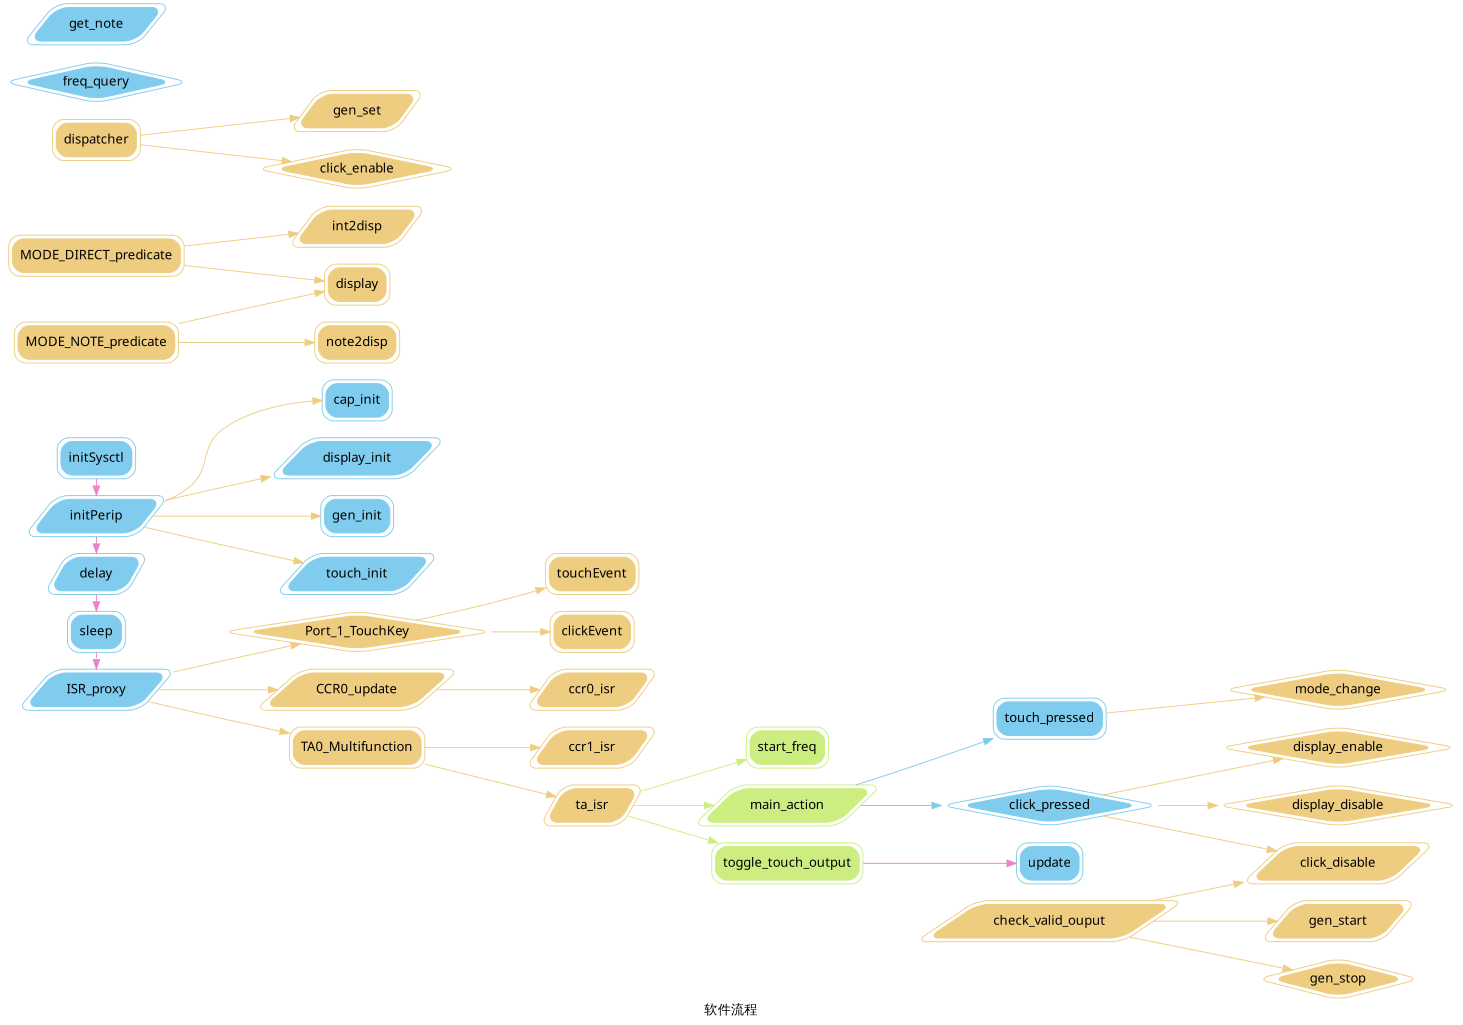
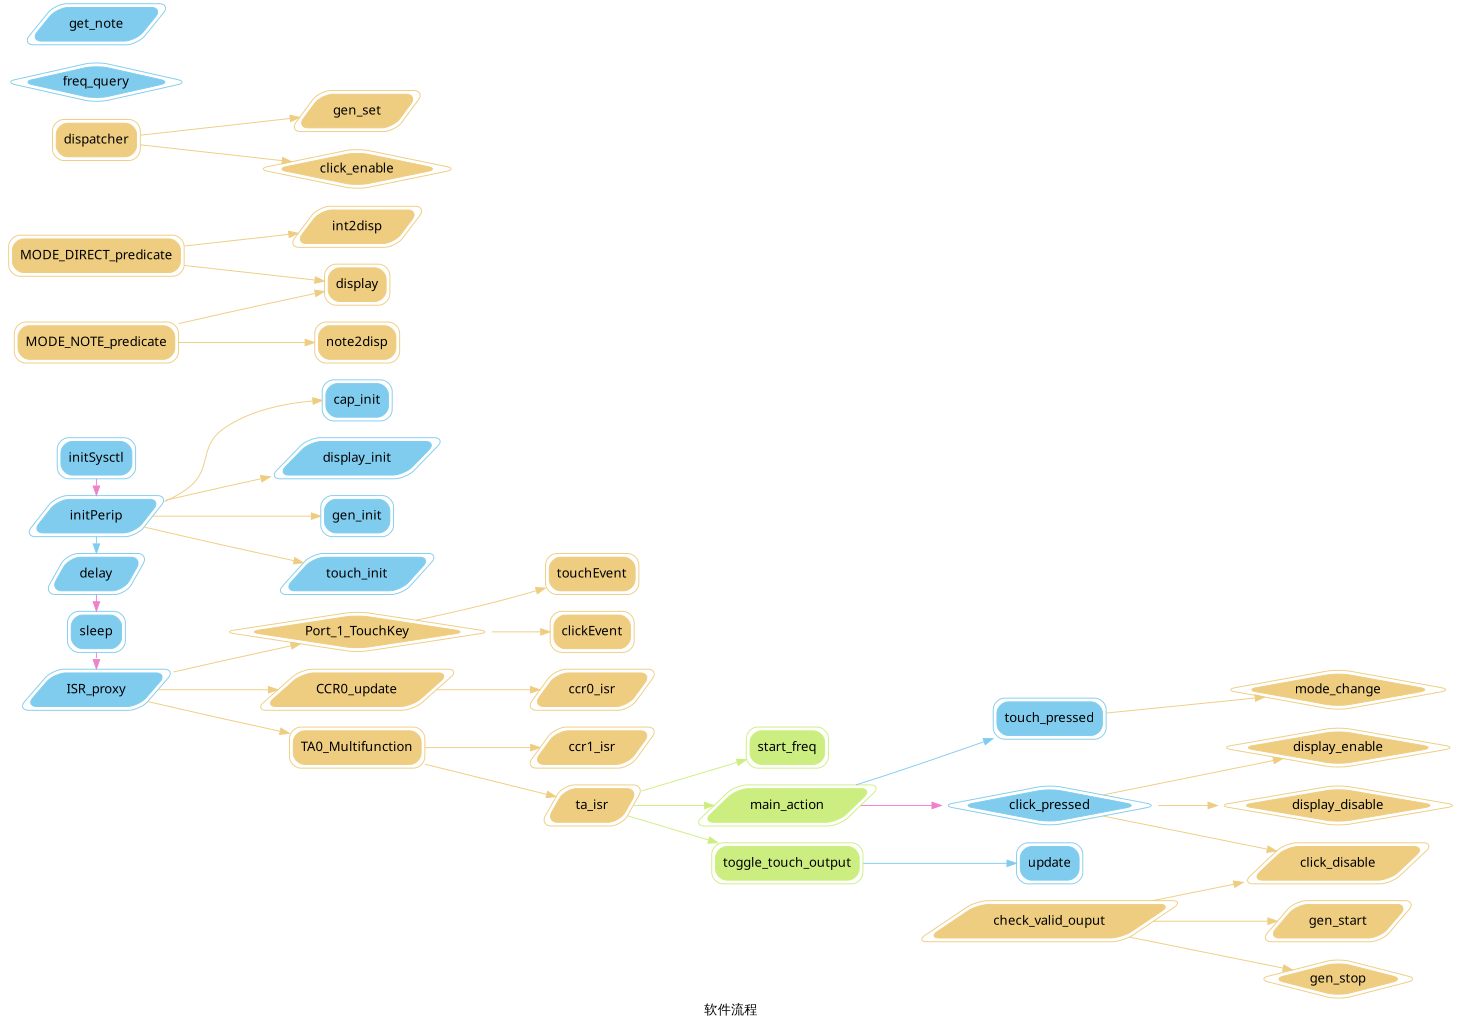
edge "initPerip" -> "delay": color #ee80cc -> #80ccee
edge "main_action" -> "click_pressed": color #80ccee -> #ee80cc
edge "toggle_touch_output" -> "update": color #ee80cc -> #80ccee
